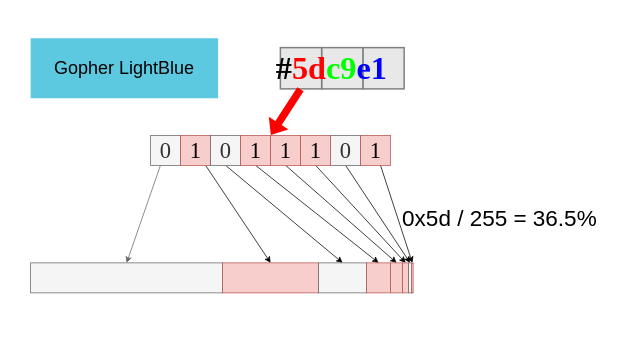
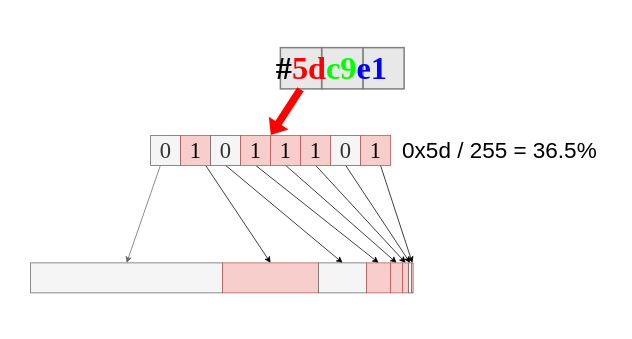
node "Gopher LightBlue": removed
node "0x5d / 255 = 36.5%": moved (499, 218) -> (499, 150)
